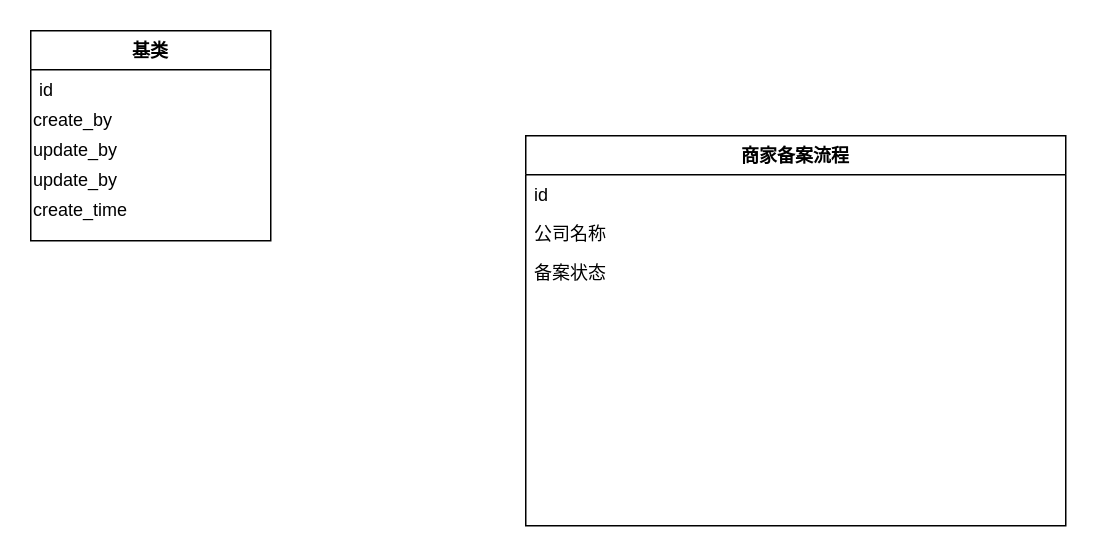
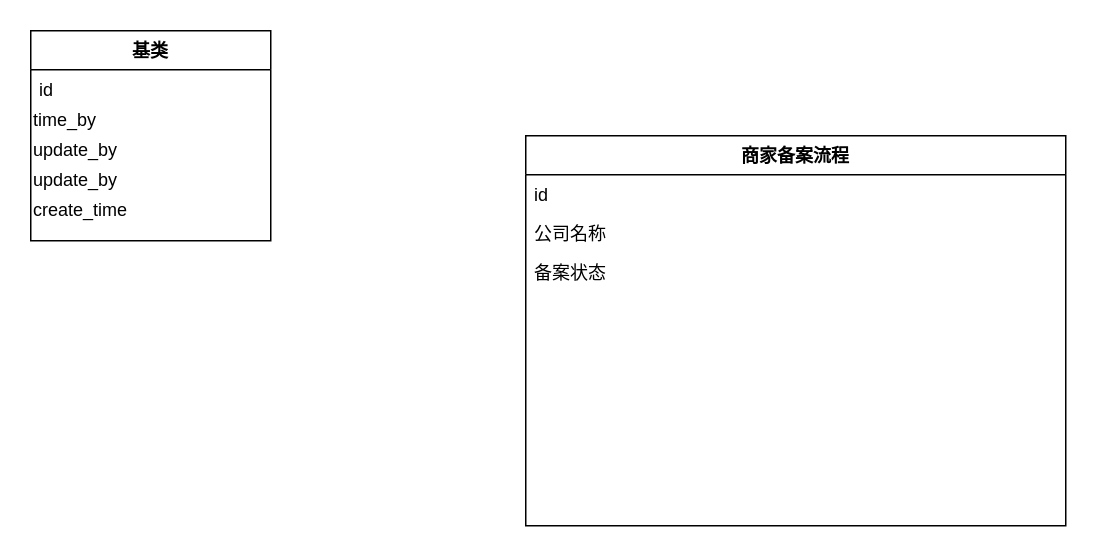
node "create_by": label "create_by" -> "time_by"
